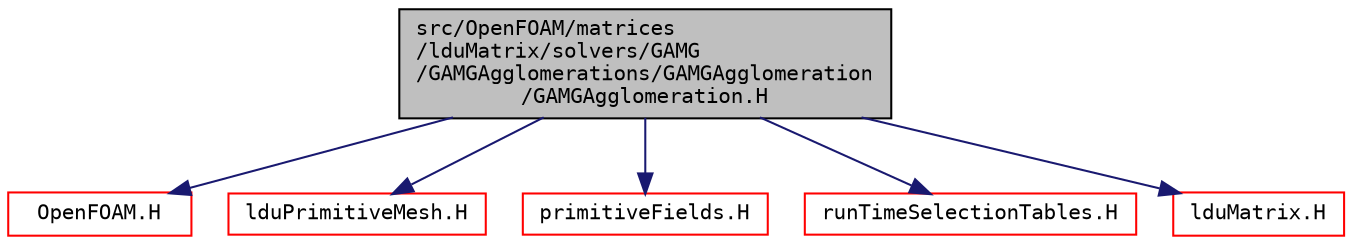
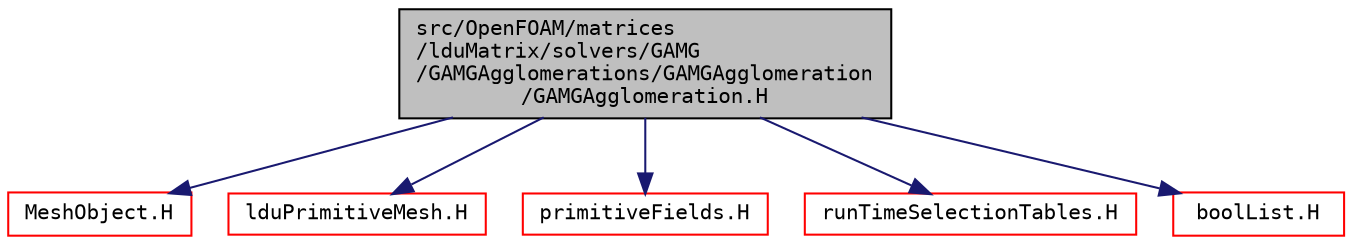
node "OpenFOAM.H": label "OpenFOAM.H" -> "MeshObject.H"
node "lduMatrix.H": label "lduMatrix.H" -> "boolList.H"
